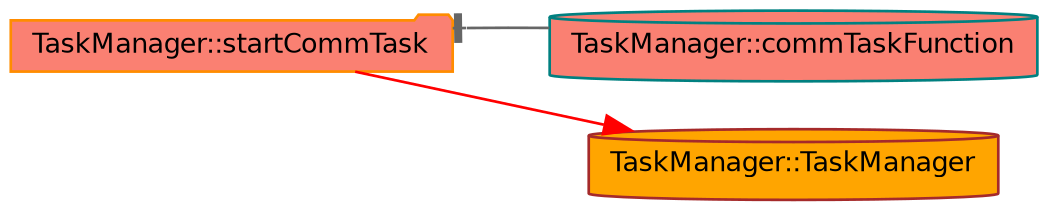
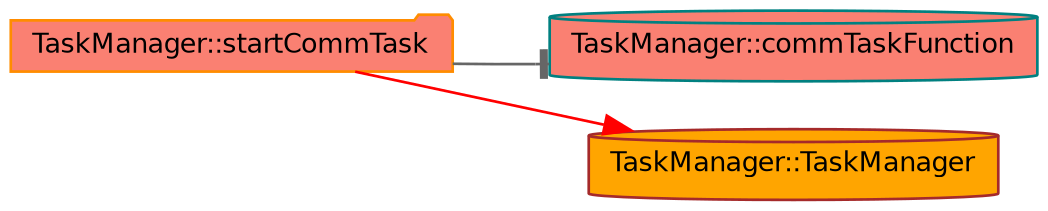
edge "TaskManager::commTaskFunction" -> "TaskManager::startCommTask": reversed
